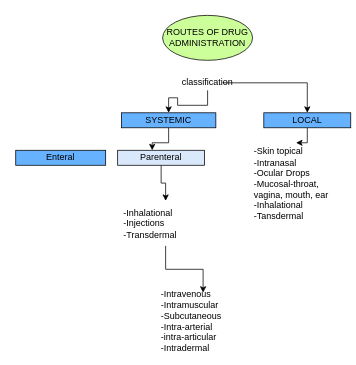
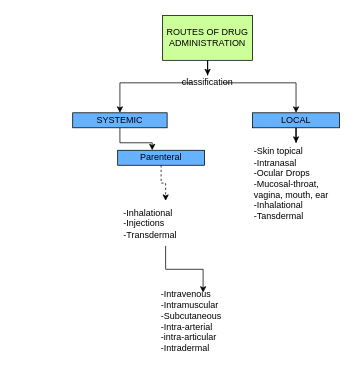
node "ROUTES OF DRUG ADMINISTRATION": shape ellipse -> rectangle
edge "ROUTES OF DRUG ADMINISTRATION" -> "classification": added
node "SYSTEMIC": moved (168, 120) -> (120, 120)
node "LOCAL": moved (307, 120) -> (296, 120)
node "Enteral": removed
node "Parenteral": fillcolor #dae8fc -> #66b2ff
edge "Parenteral" -> "-Inhalational -Injections -Transdermal": style solid -> dashed
